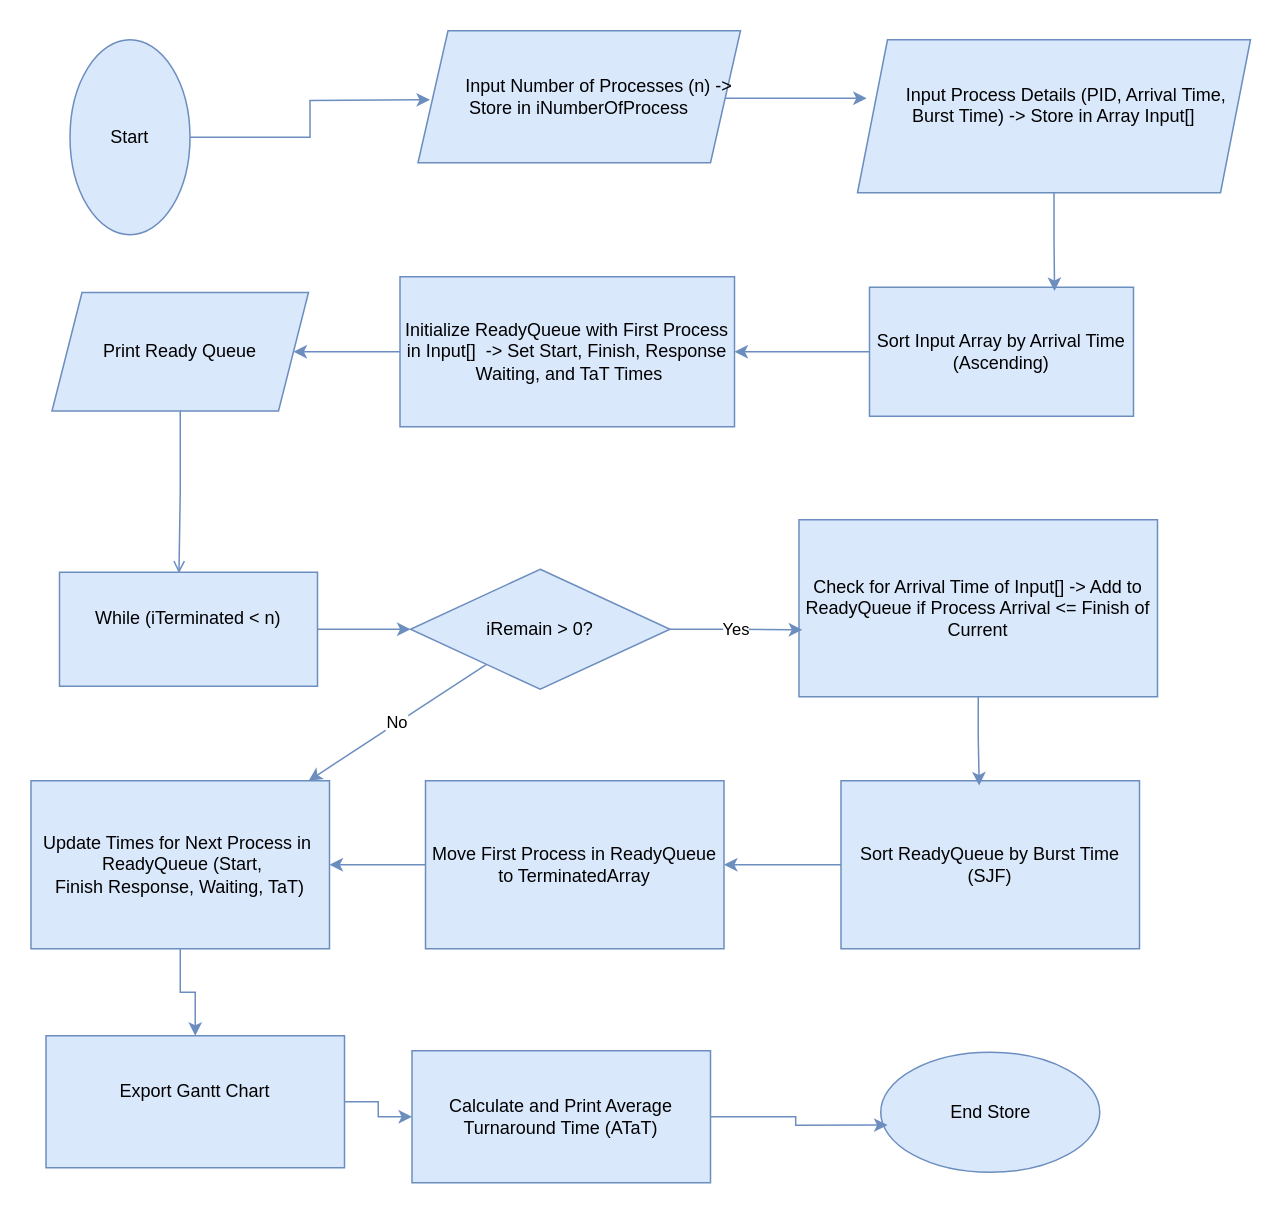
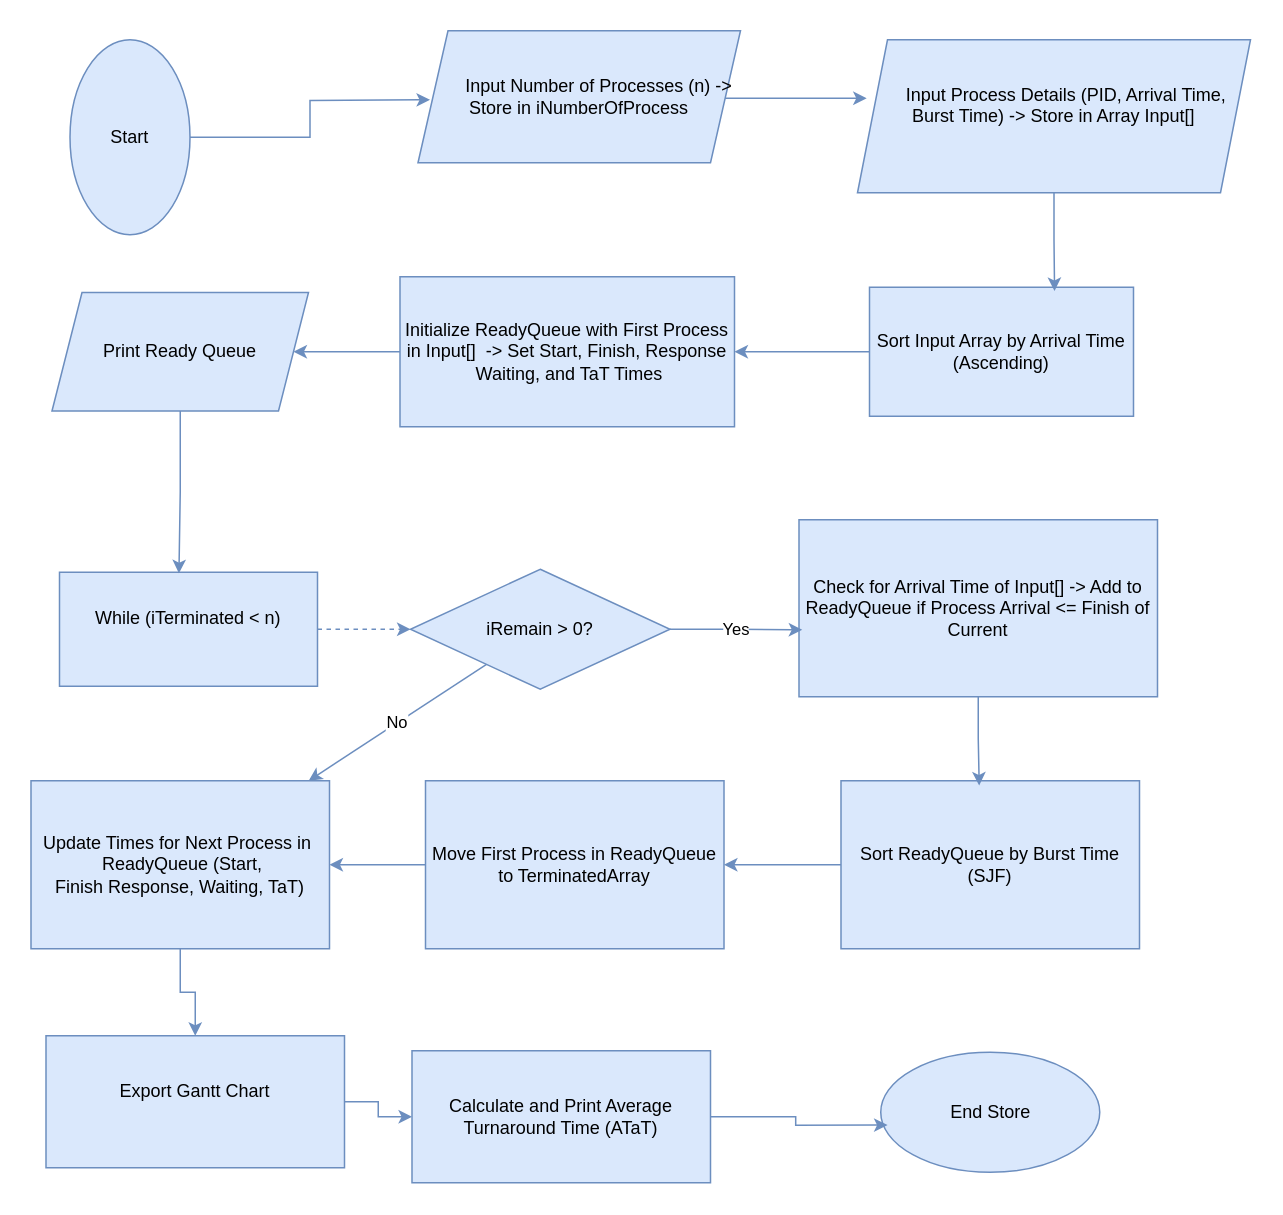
edge "Print Ready Queue" -> "While (iTerminated < n)": arrowhead open -> classic
edge "While (iTerminated < n)" -> "iRemain > 0?": style solid -> dashed
